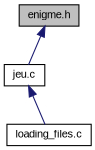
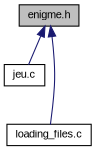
edge "loading_files.c" -> "jeu.c": now "loading_files.c" -> "enigme.h"
